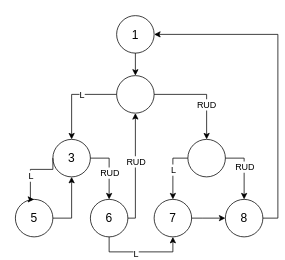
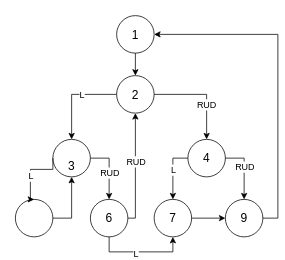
node "2": added
node "3": moved (72, 158) -> (72, 165)
node "4": added
node "5": removed
node "8": label "8" -> "9"
